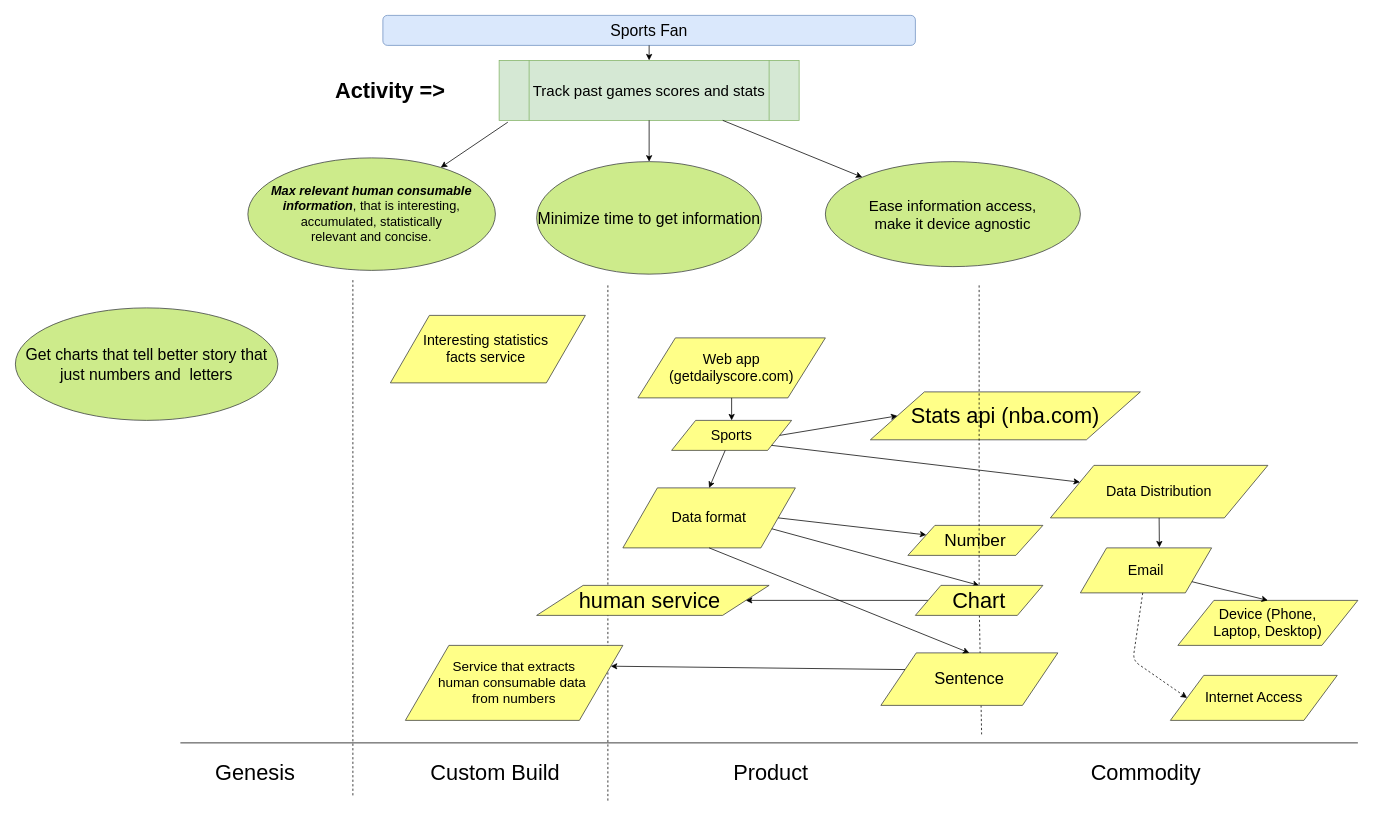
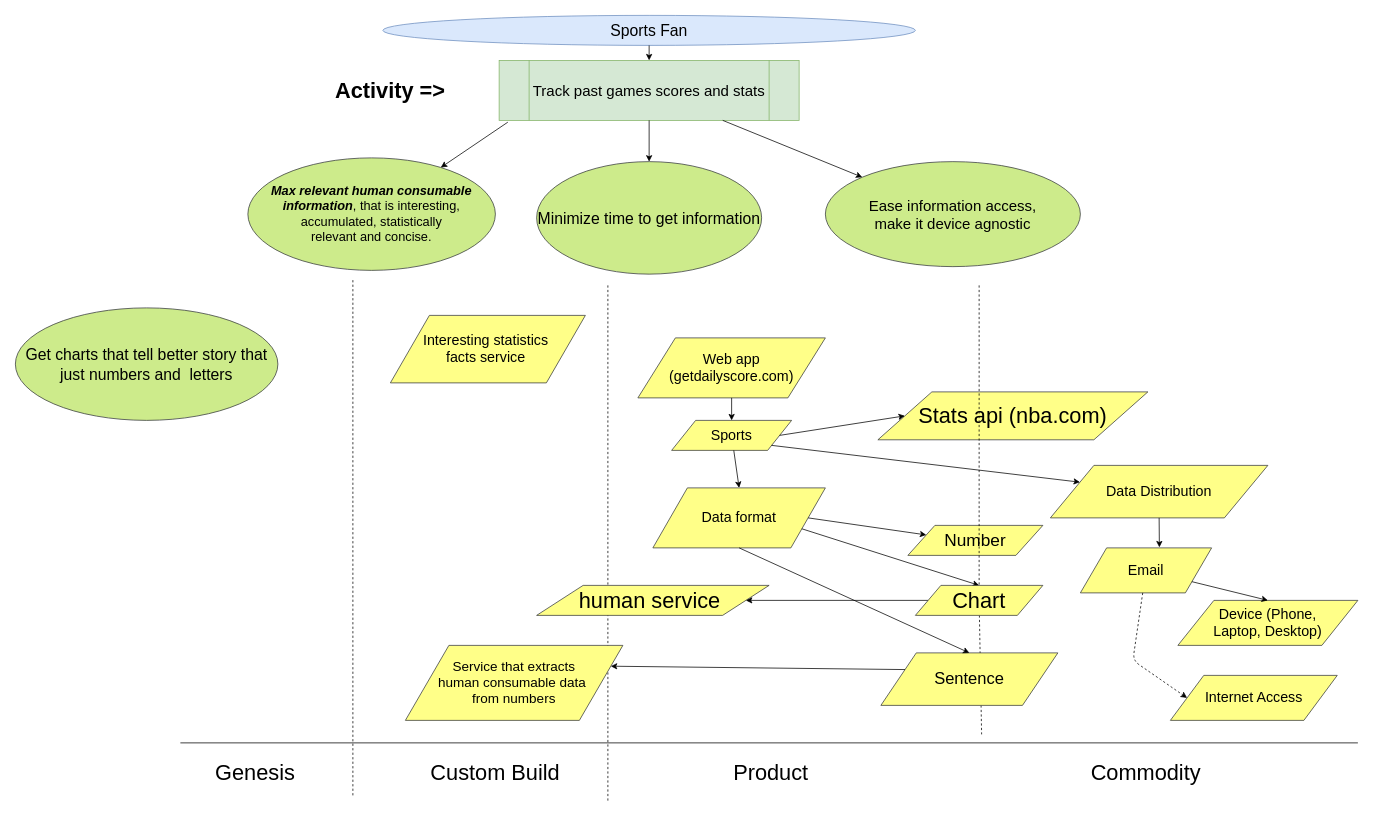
node "Sports Fan": shape rounded rectangle -> ellipse
node "Stats api (nba.com)": moved (1005, 416) -> (1013, 416)
node "Data format": moved (709, 518) -> (739, 518)
